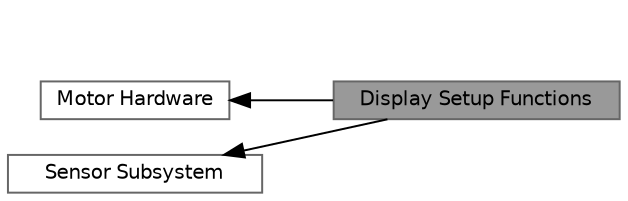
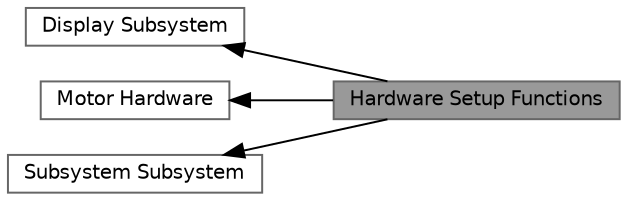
node "Display Subsystem": added
node "Display Setup Functions": label "Display Setup Functions" -> "Hardware Setup Functions"
node "Sensor Subsystem": label "Sensor Subsystem" -> "Subsystem Subsystem"
